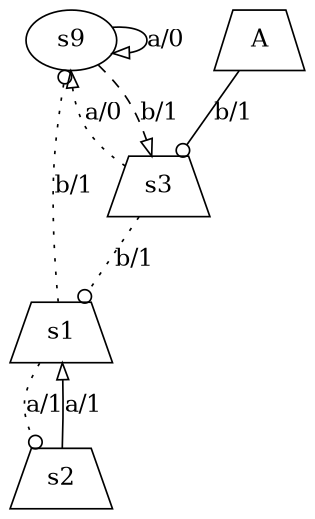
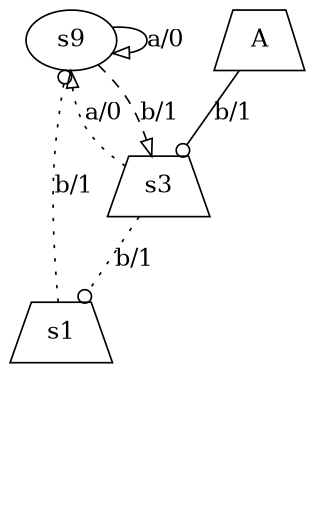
node "s2": removed
